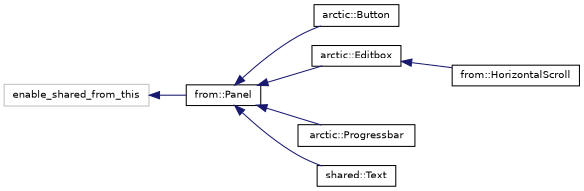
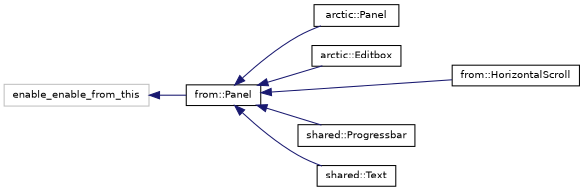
node "arctic::Button": label "arctic::Button" -> "arctic::Panel"
edge "from::HorizontalScroll" -> "arctic::Editbox": now "from::HorizontalScroll" -> "from::Panel"
node "enable_shared_from_this": label "enable_shared_from_this" -> "enable_enable_from_this"
node "arctic::Progressbar": label "arctic::Progressbar" -> "shared::Progressbar"
